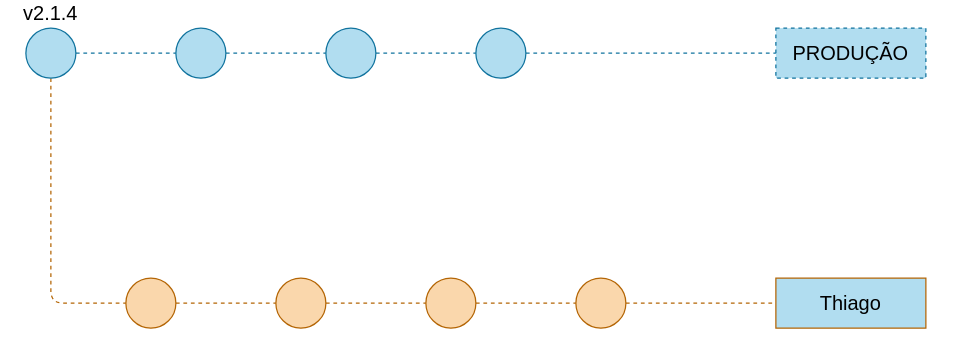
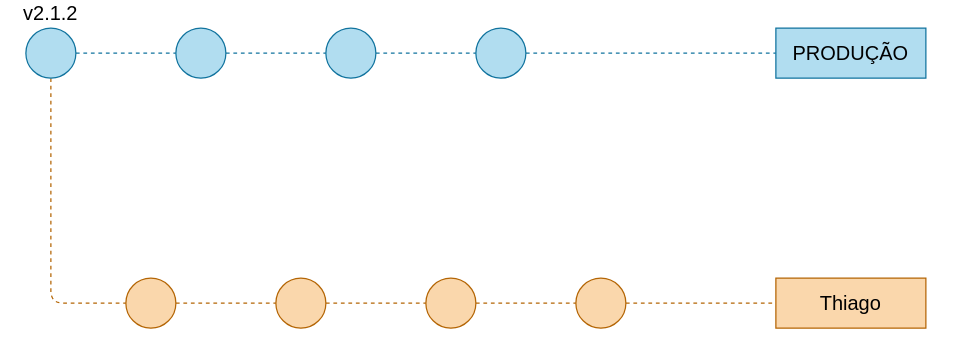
node "v2.1.4": label "v2.1.4" -> "v2.1.2"
node "PRODUÇÃO": style dashed -> solid
node "Thiago": fillcolor #b1ddf0 -> #fad7ac
